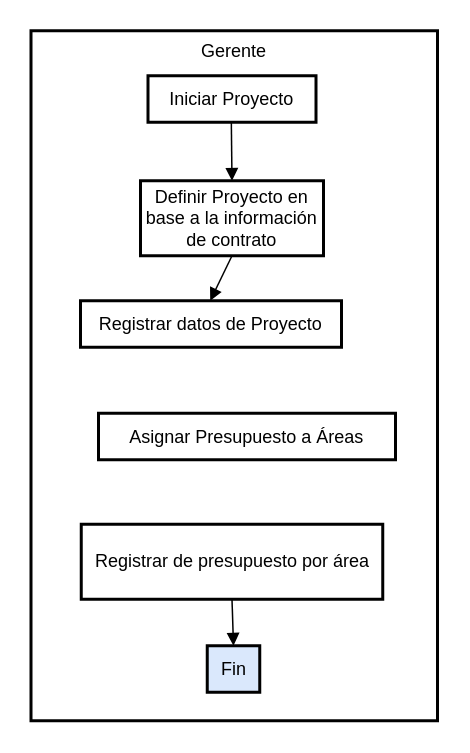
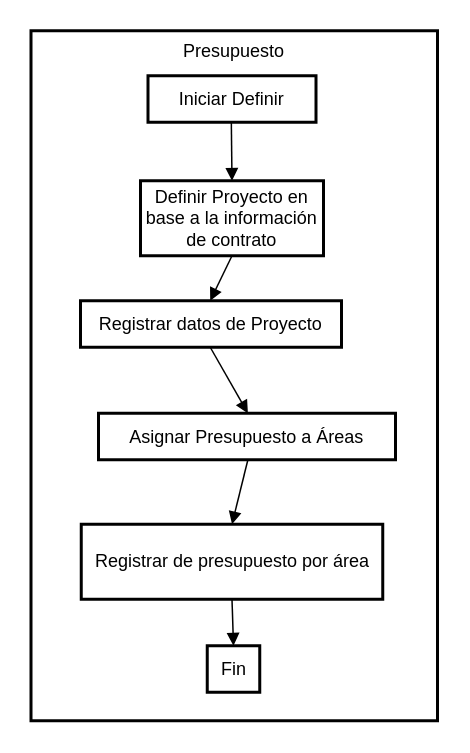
node "Gerente": label "Gerente" -> "Presupuesto"
node "Iniciar Proyecto": label "Iniciar Proyecto" -> "Iniciar Definir"
edge "Registrar datos de Proyecto" -> "Asignar Presupuesto a Áreas": added
edge "Asignar Presupuesto a Áreas" -> "Registrar de presupuesto por área": added
node "Fin": fillcolor #dae8fc -> #ffffff
